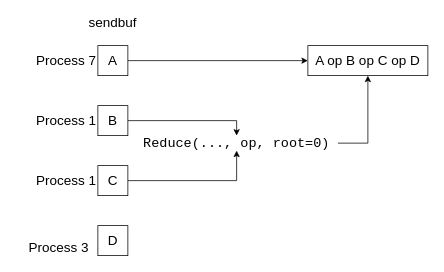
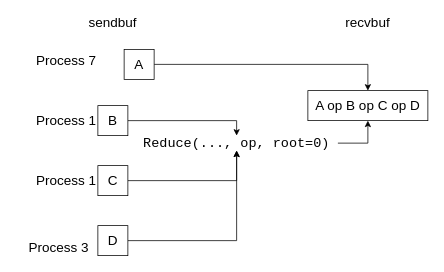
node "recvbuf": added
node "A": moved (113, 60) -> (139, 64)
node "A op B op C op D": moved (368, 60) -> (368, 105)
edge "D" -> "Reduce(..., op, root=0)": added
